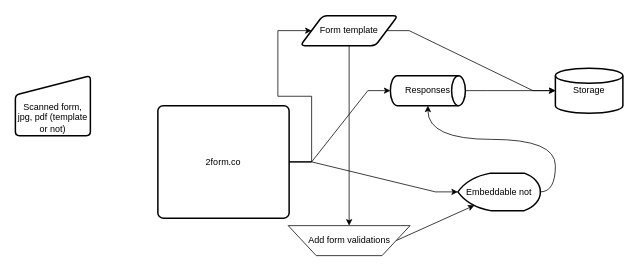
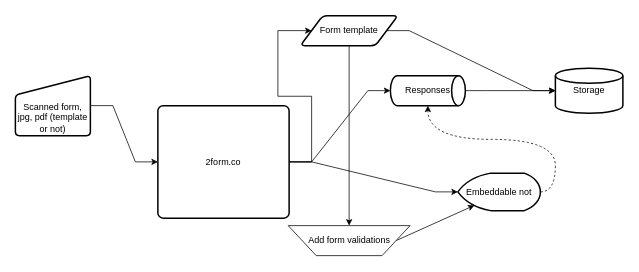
edge "Scanned form, jpg, pdf (template or not)" -> "2form.co": added
edge "Embeddable not" -> "Responses": style solid -> dashed
